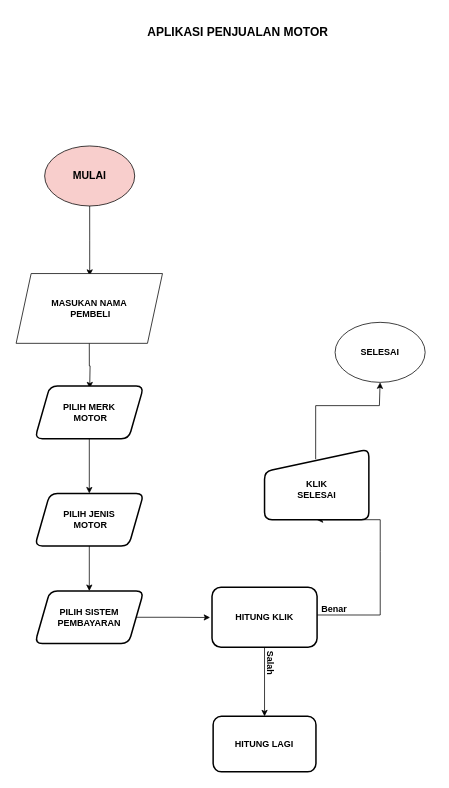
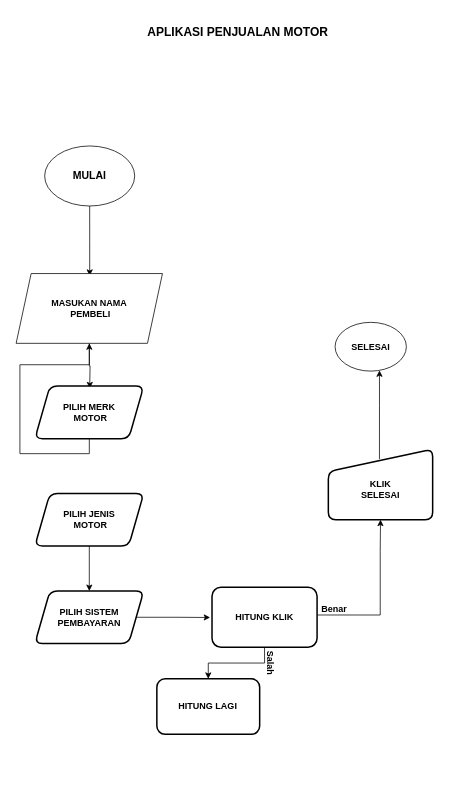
node "MULAI": fillcolor #f8cecc -> #ffffff
node "SELESAI": size 90x60 -> 71x49
edge "PILIH MERK MOTOR" -> "PILIH JENIS MOTOR": now "PILIH MERK MOTOR" -> "MASUKAN NAMA PEMBELI"
node "KLIK SELESAI": moved (316, 484) -> (380, 484)
node "HITUNG LAGI": moved (264, 744) -> (208, 706)
